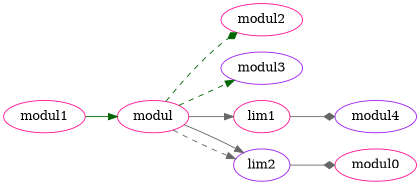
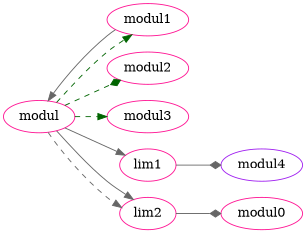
node "modul3": color purple -> deeppink
edge "modul" -> "modul1": added
edge "modul1" -> "modul": color darkgreen -> gray40
node "lim2": color purple -> deeppink
